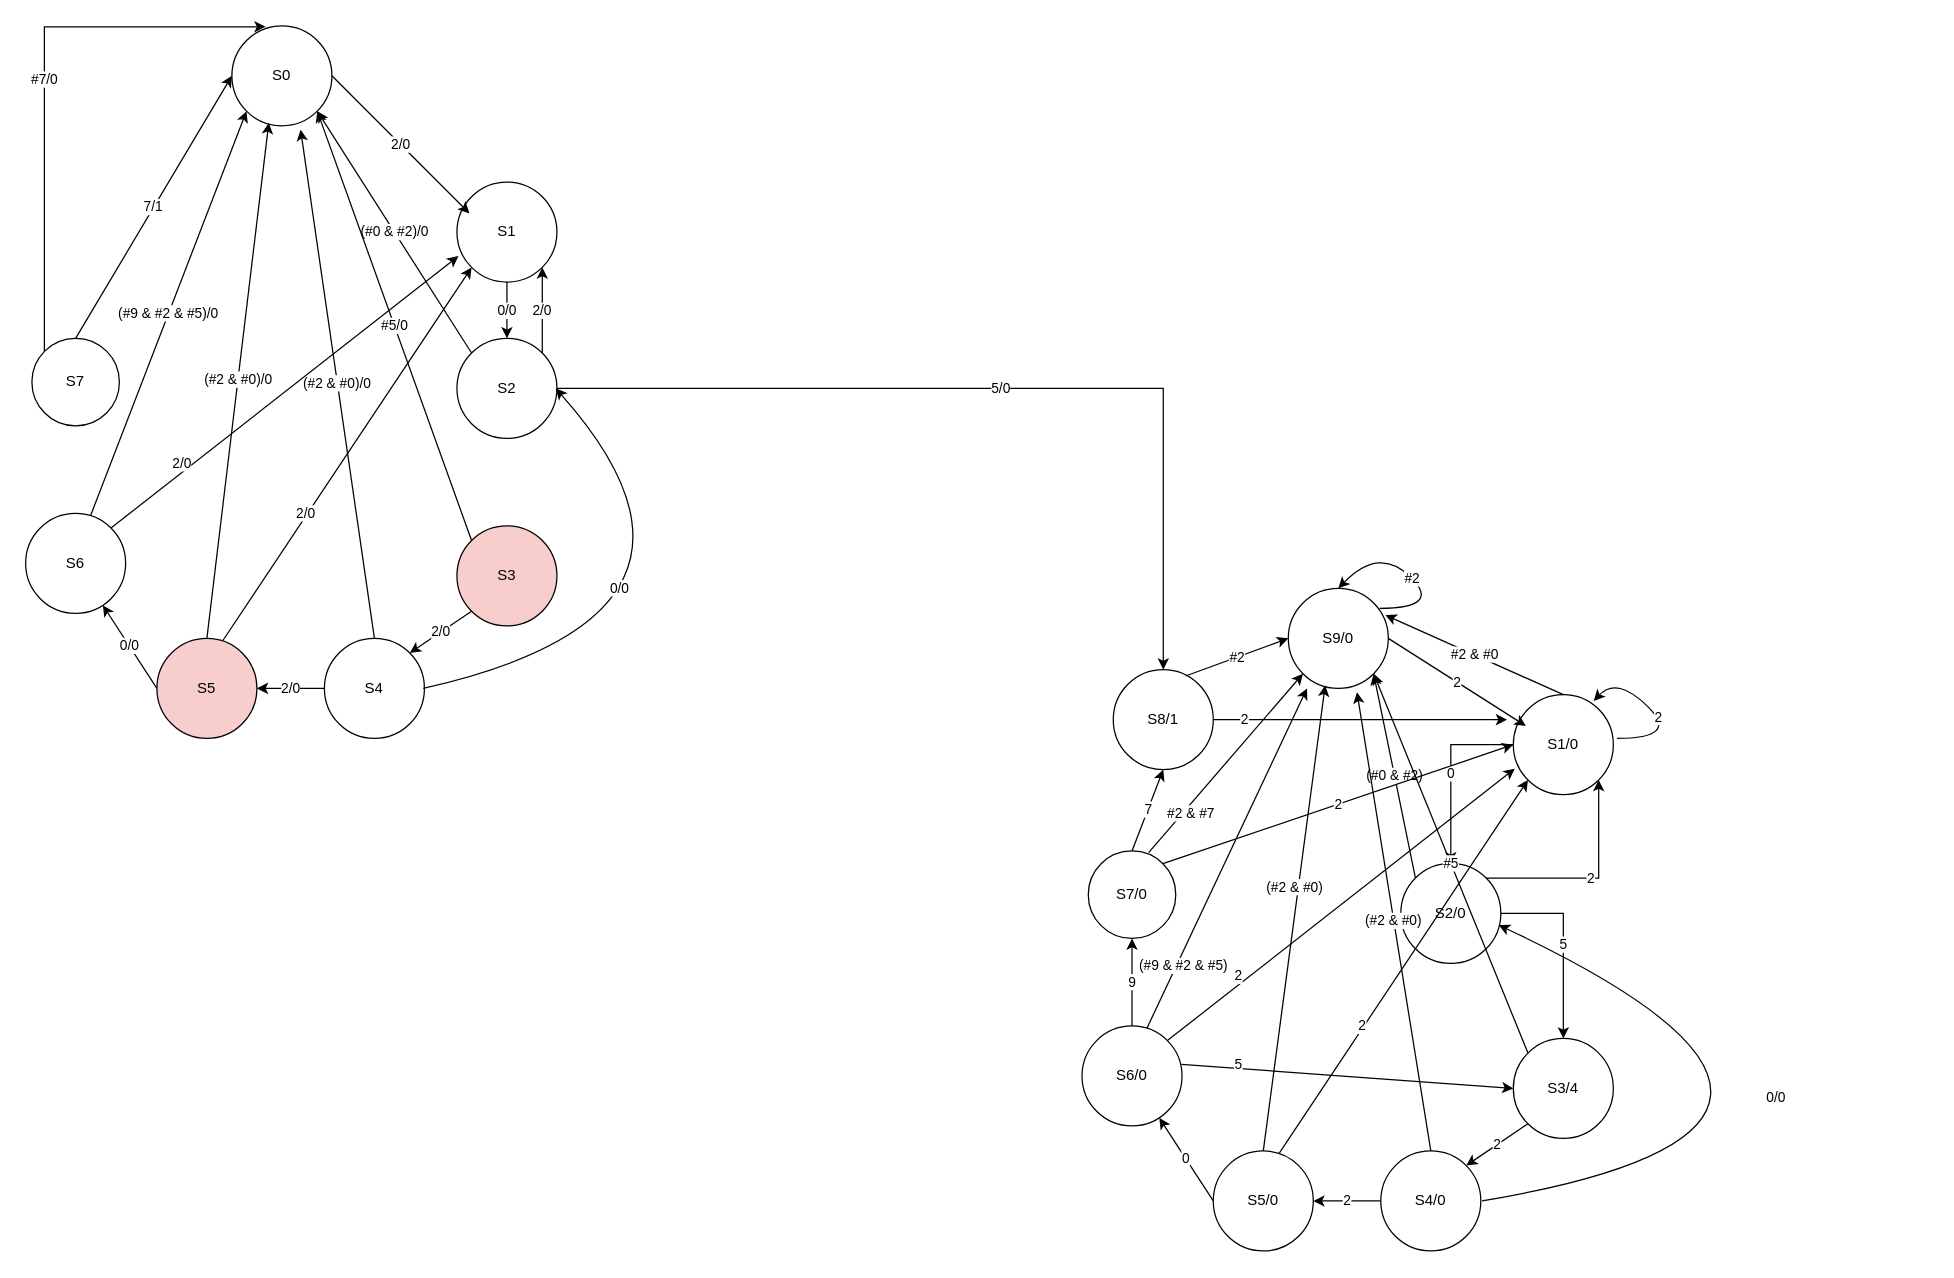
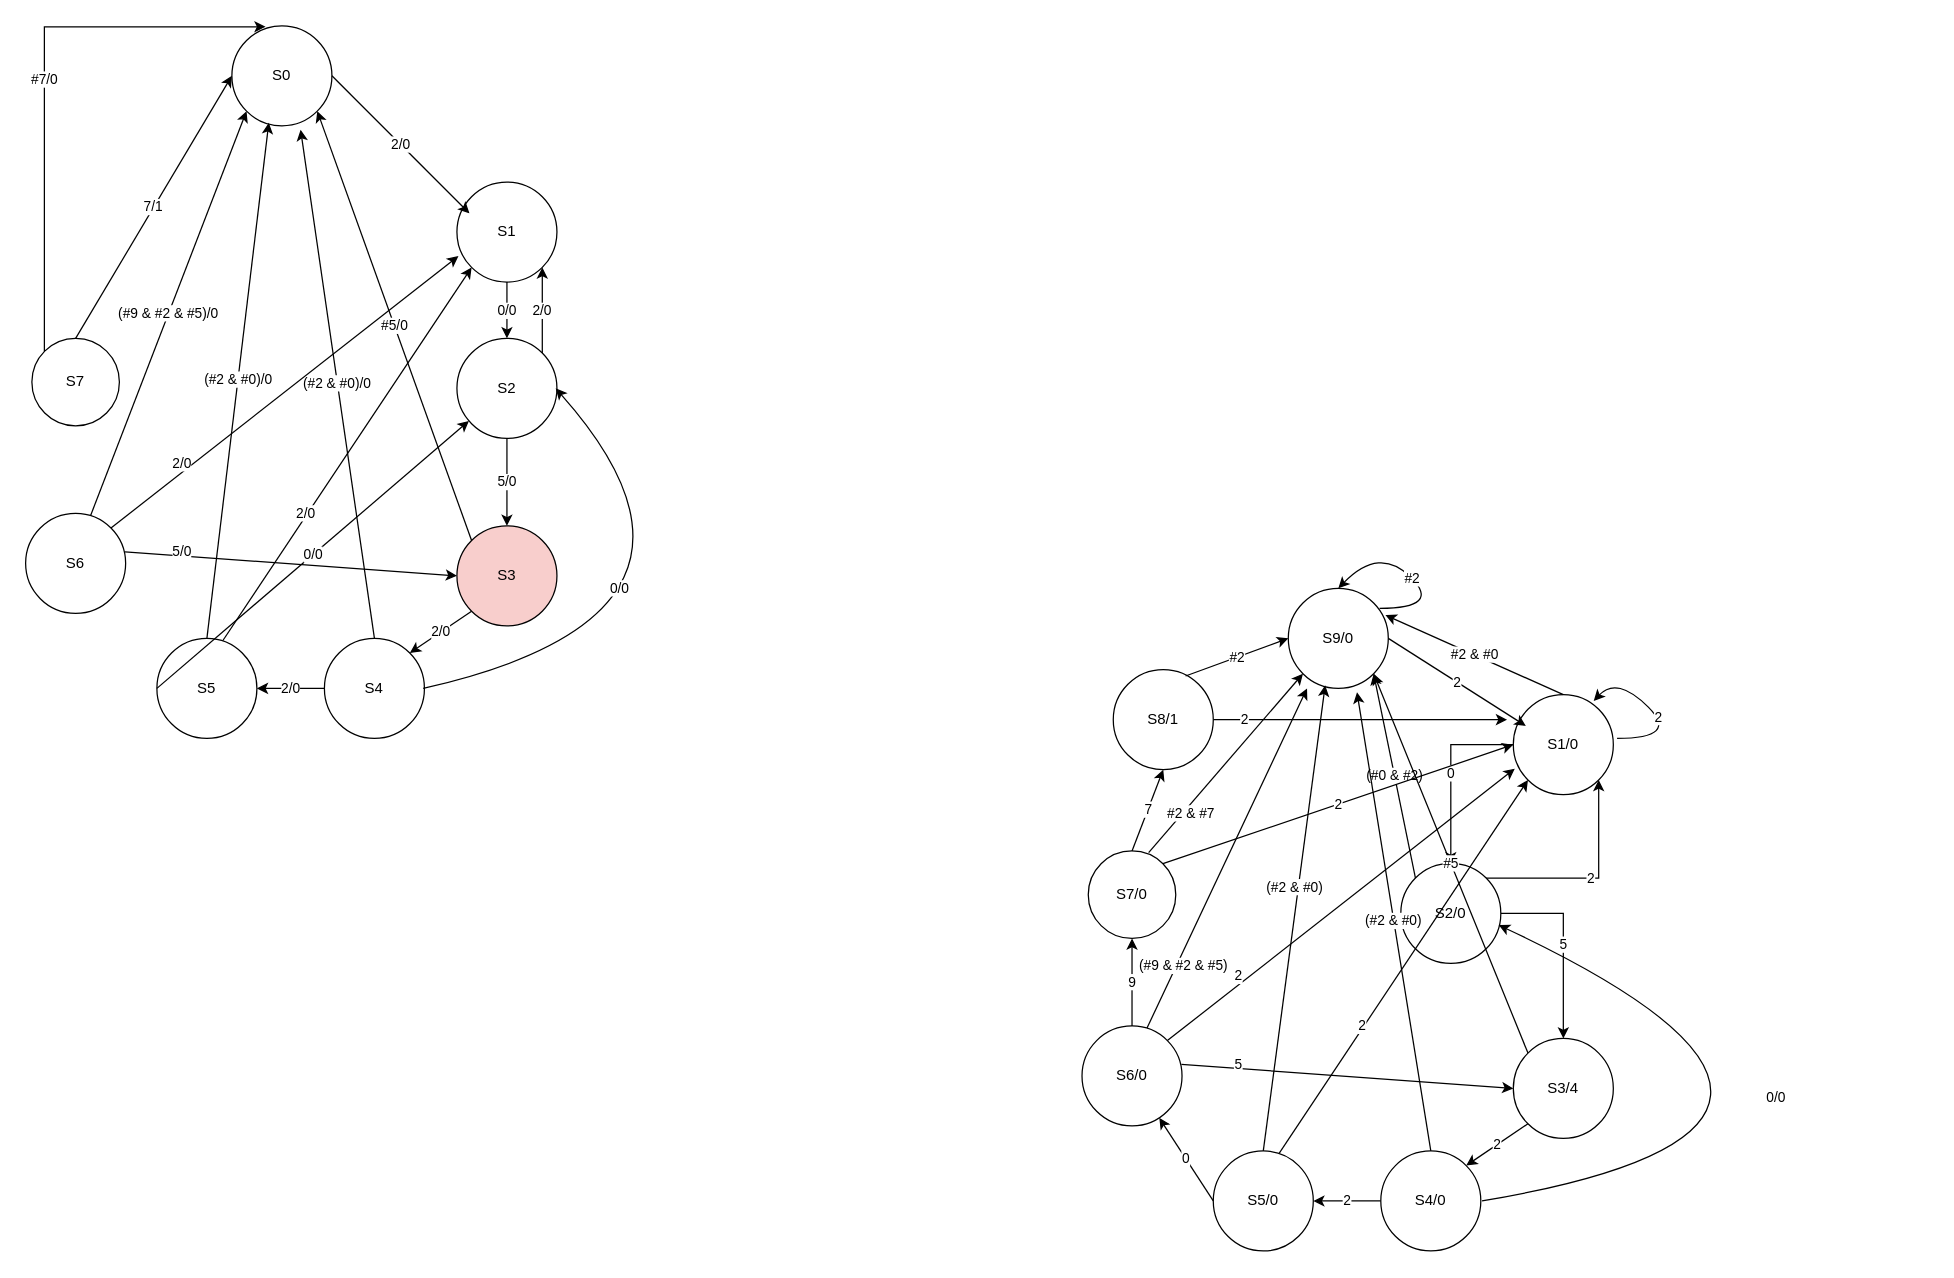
edge "S2" -> "S0": removed, label "(#0 & #2)/0"
edge "S2" -> "S8/1": now "S2" -> "S3"
edge "S6" -> "S3": added, label "5/0"
edge "S5" -> "S6": now "S5" -> "S2"
node "S5": fillcolor #f8cecc -> #ffffff
